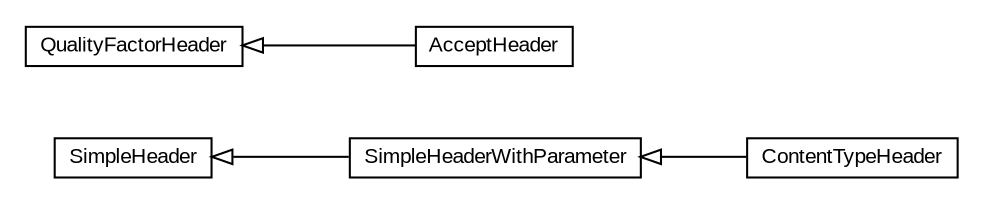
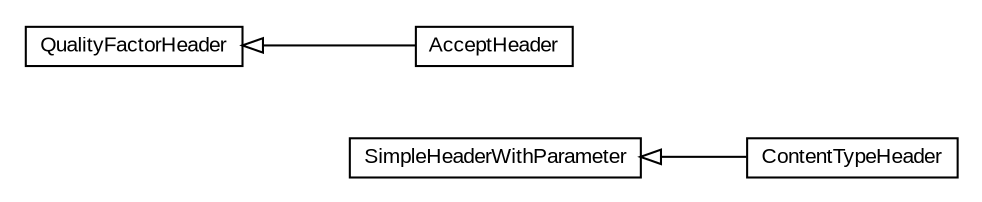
node "SimpleHeader": removed
